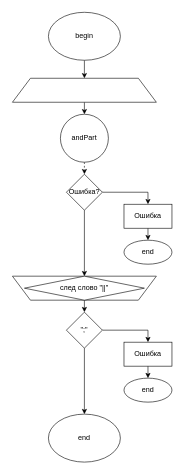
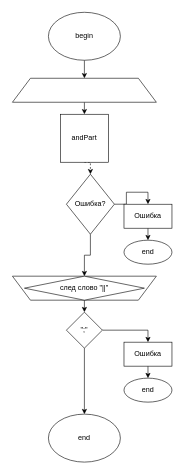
node "andPart": shape ellipse -> rectangle
node "Ошибка?": size 36x36 -> 48x60
